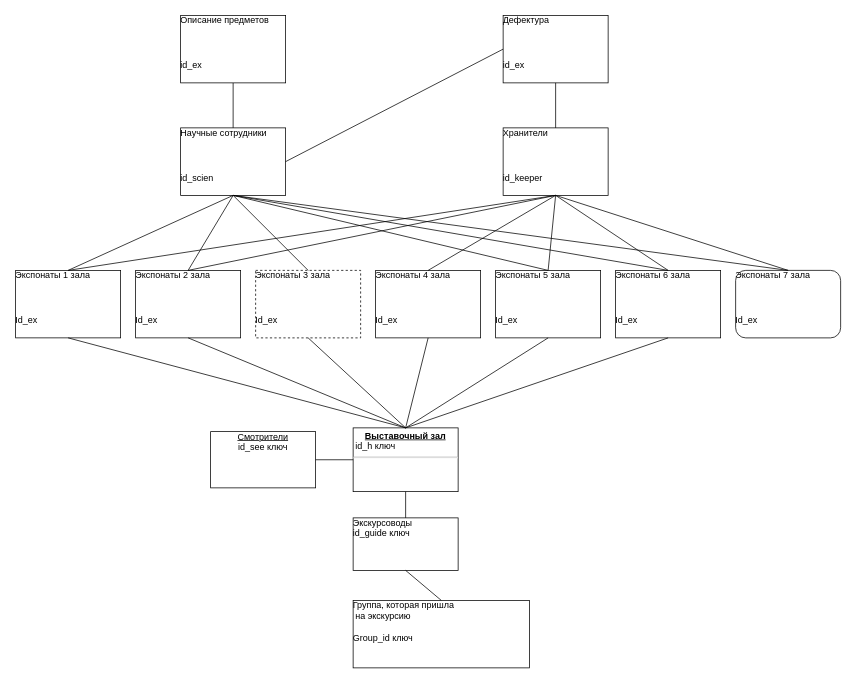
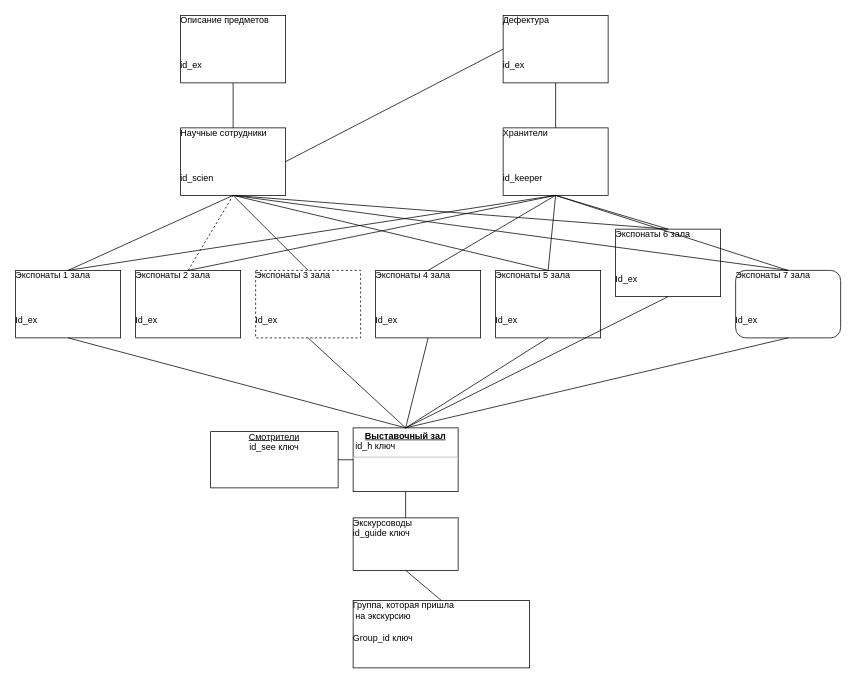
edge "Научные сотрудники id_scien" -- "Экспонаты 2 зала Id_ex": style solid -> dashed
node "Экспонаты 6 зала Id_ex": moved (668, 304) -> (668, 263)
edge "Экспонаты 2 зала Id_ex" -- "Выставочный зал id_h ключ": removed
edge "Экспонаты 7 зала Id_ex" -- "Выставочный зал id_h ключ": added
node "Смотрители id_see ключ": size 105x56 -> 128x56
